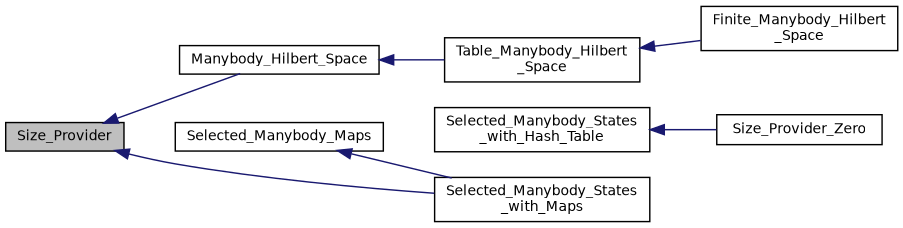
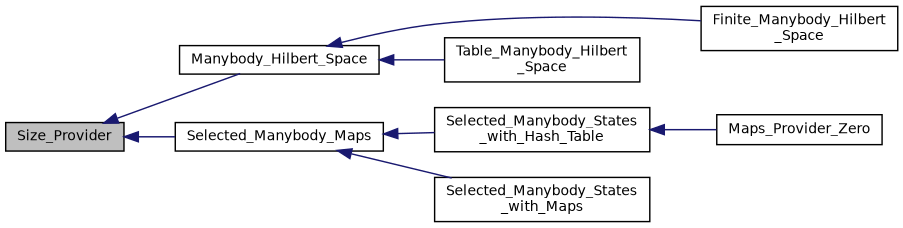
edge "Finite_Manybody_Hilbert _Space" -> "Table_Manybody_Hilbert _Space": now "Finite_Manybody_Hilbert _Space" -> "Manybody_Hilbert_Space"
node "Size_Provider_Zero": label "Size_Provider_Zero" -> "Maps_Provider_Zero"
edge "Selected_Manybody_States _with_Hash_Table" -> "Selected_Manybody_Maps": added
edge "Selected_Manybody_States _with_Maps" -> "Size_Provider": now "Selected_Manybody_Maps" -> "Size_Provider"
